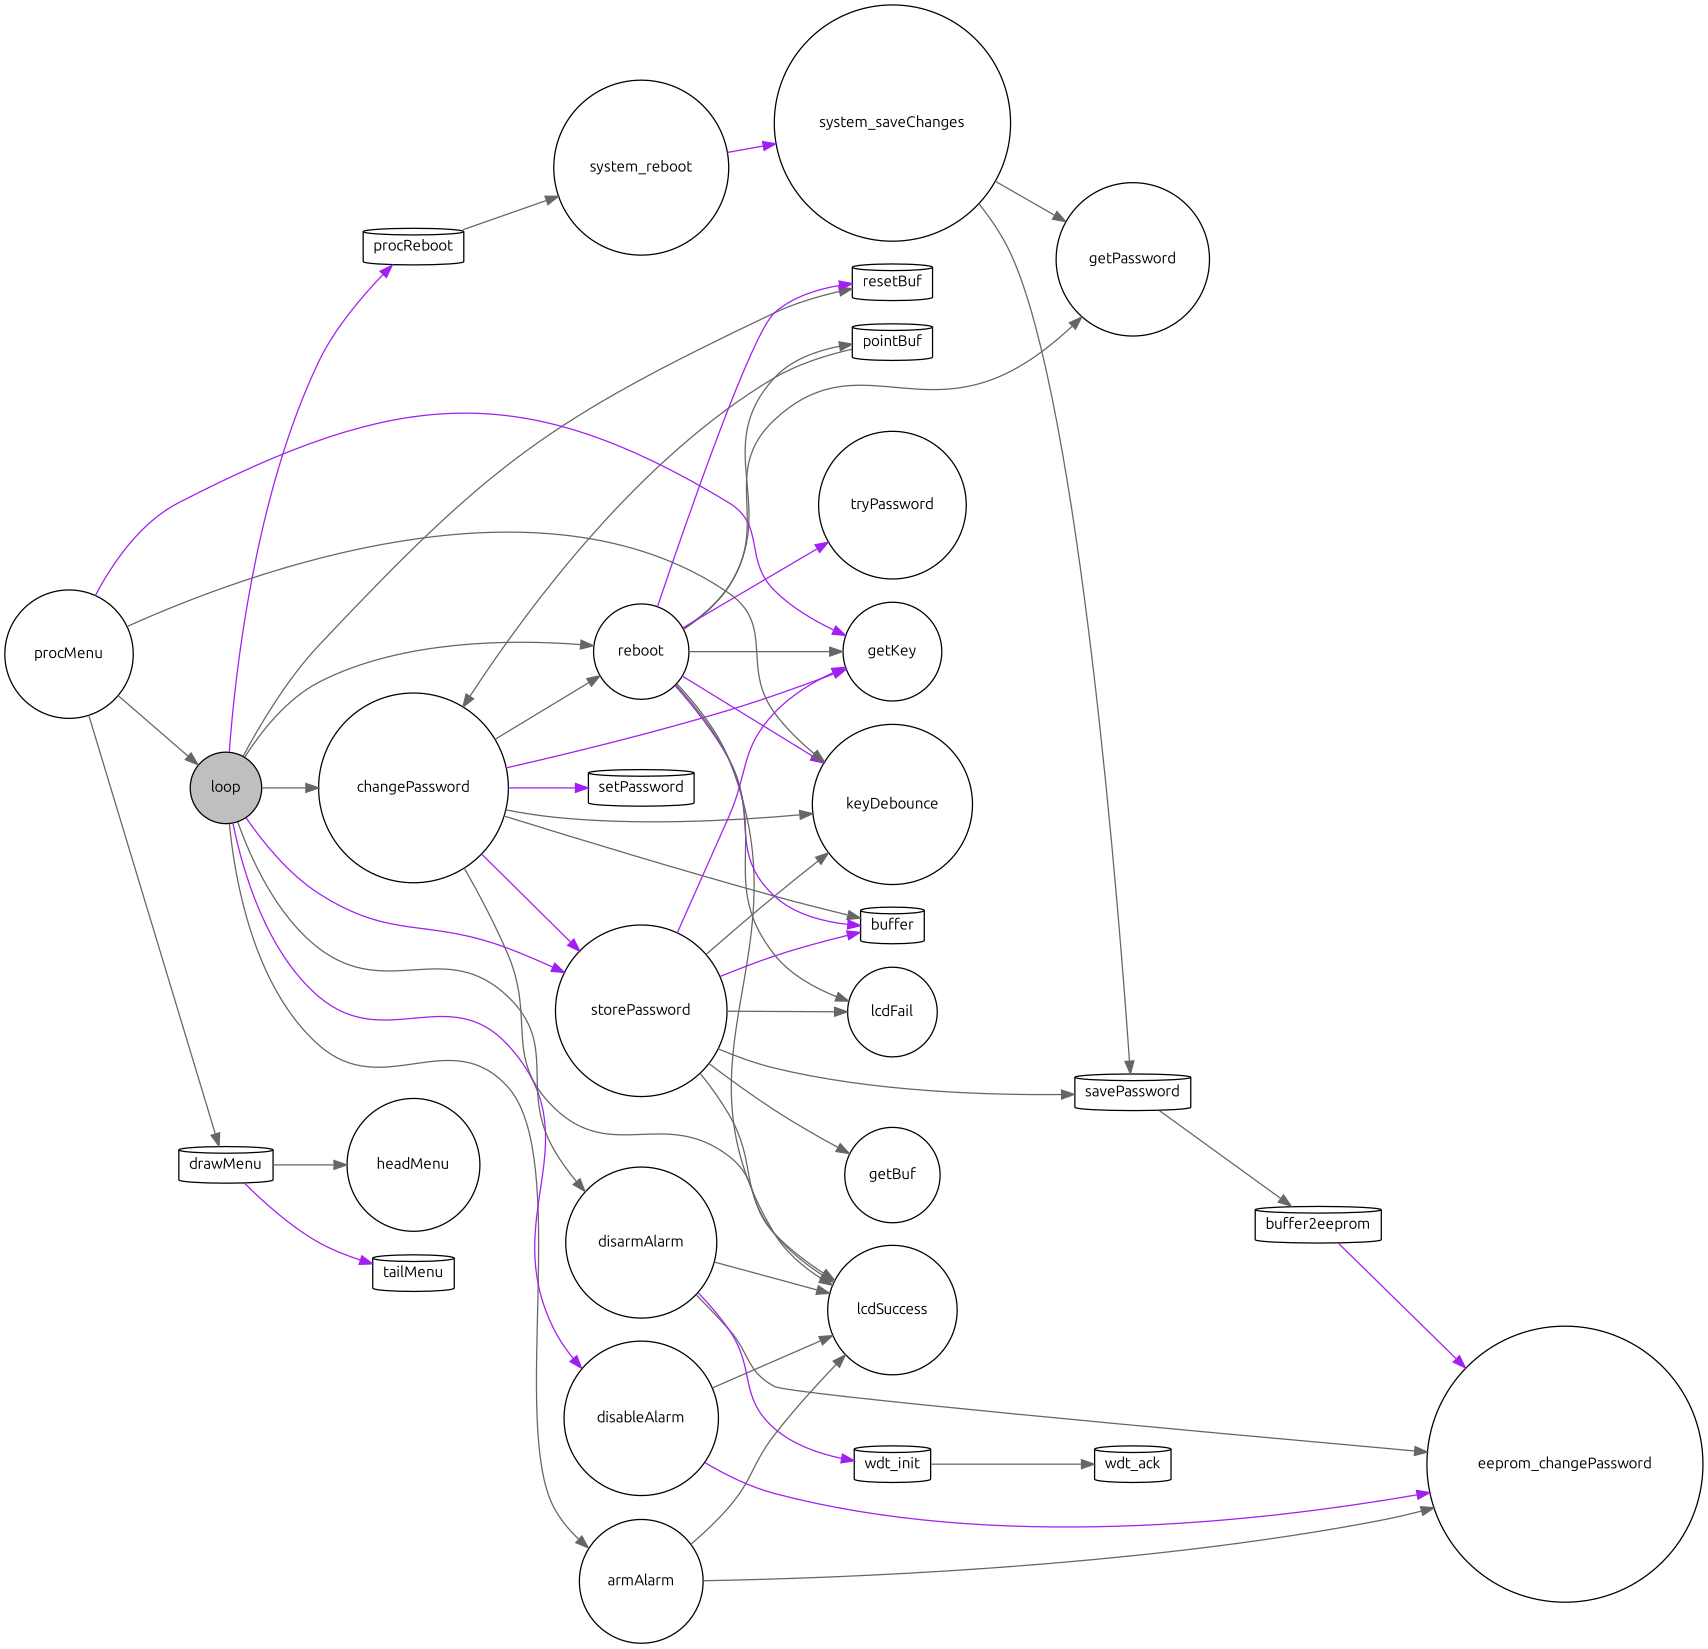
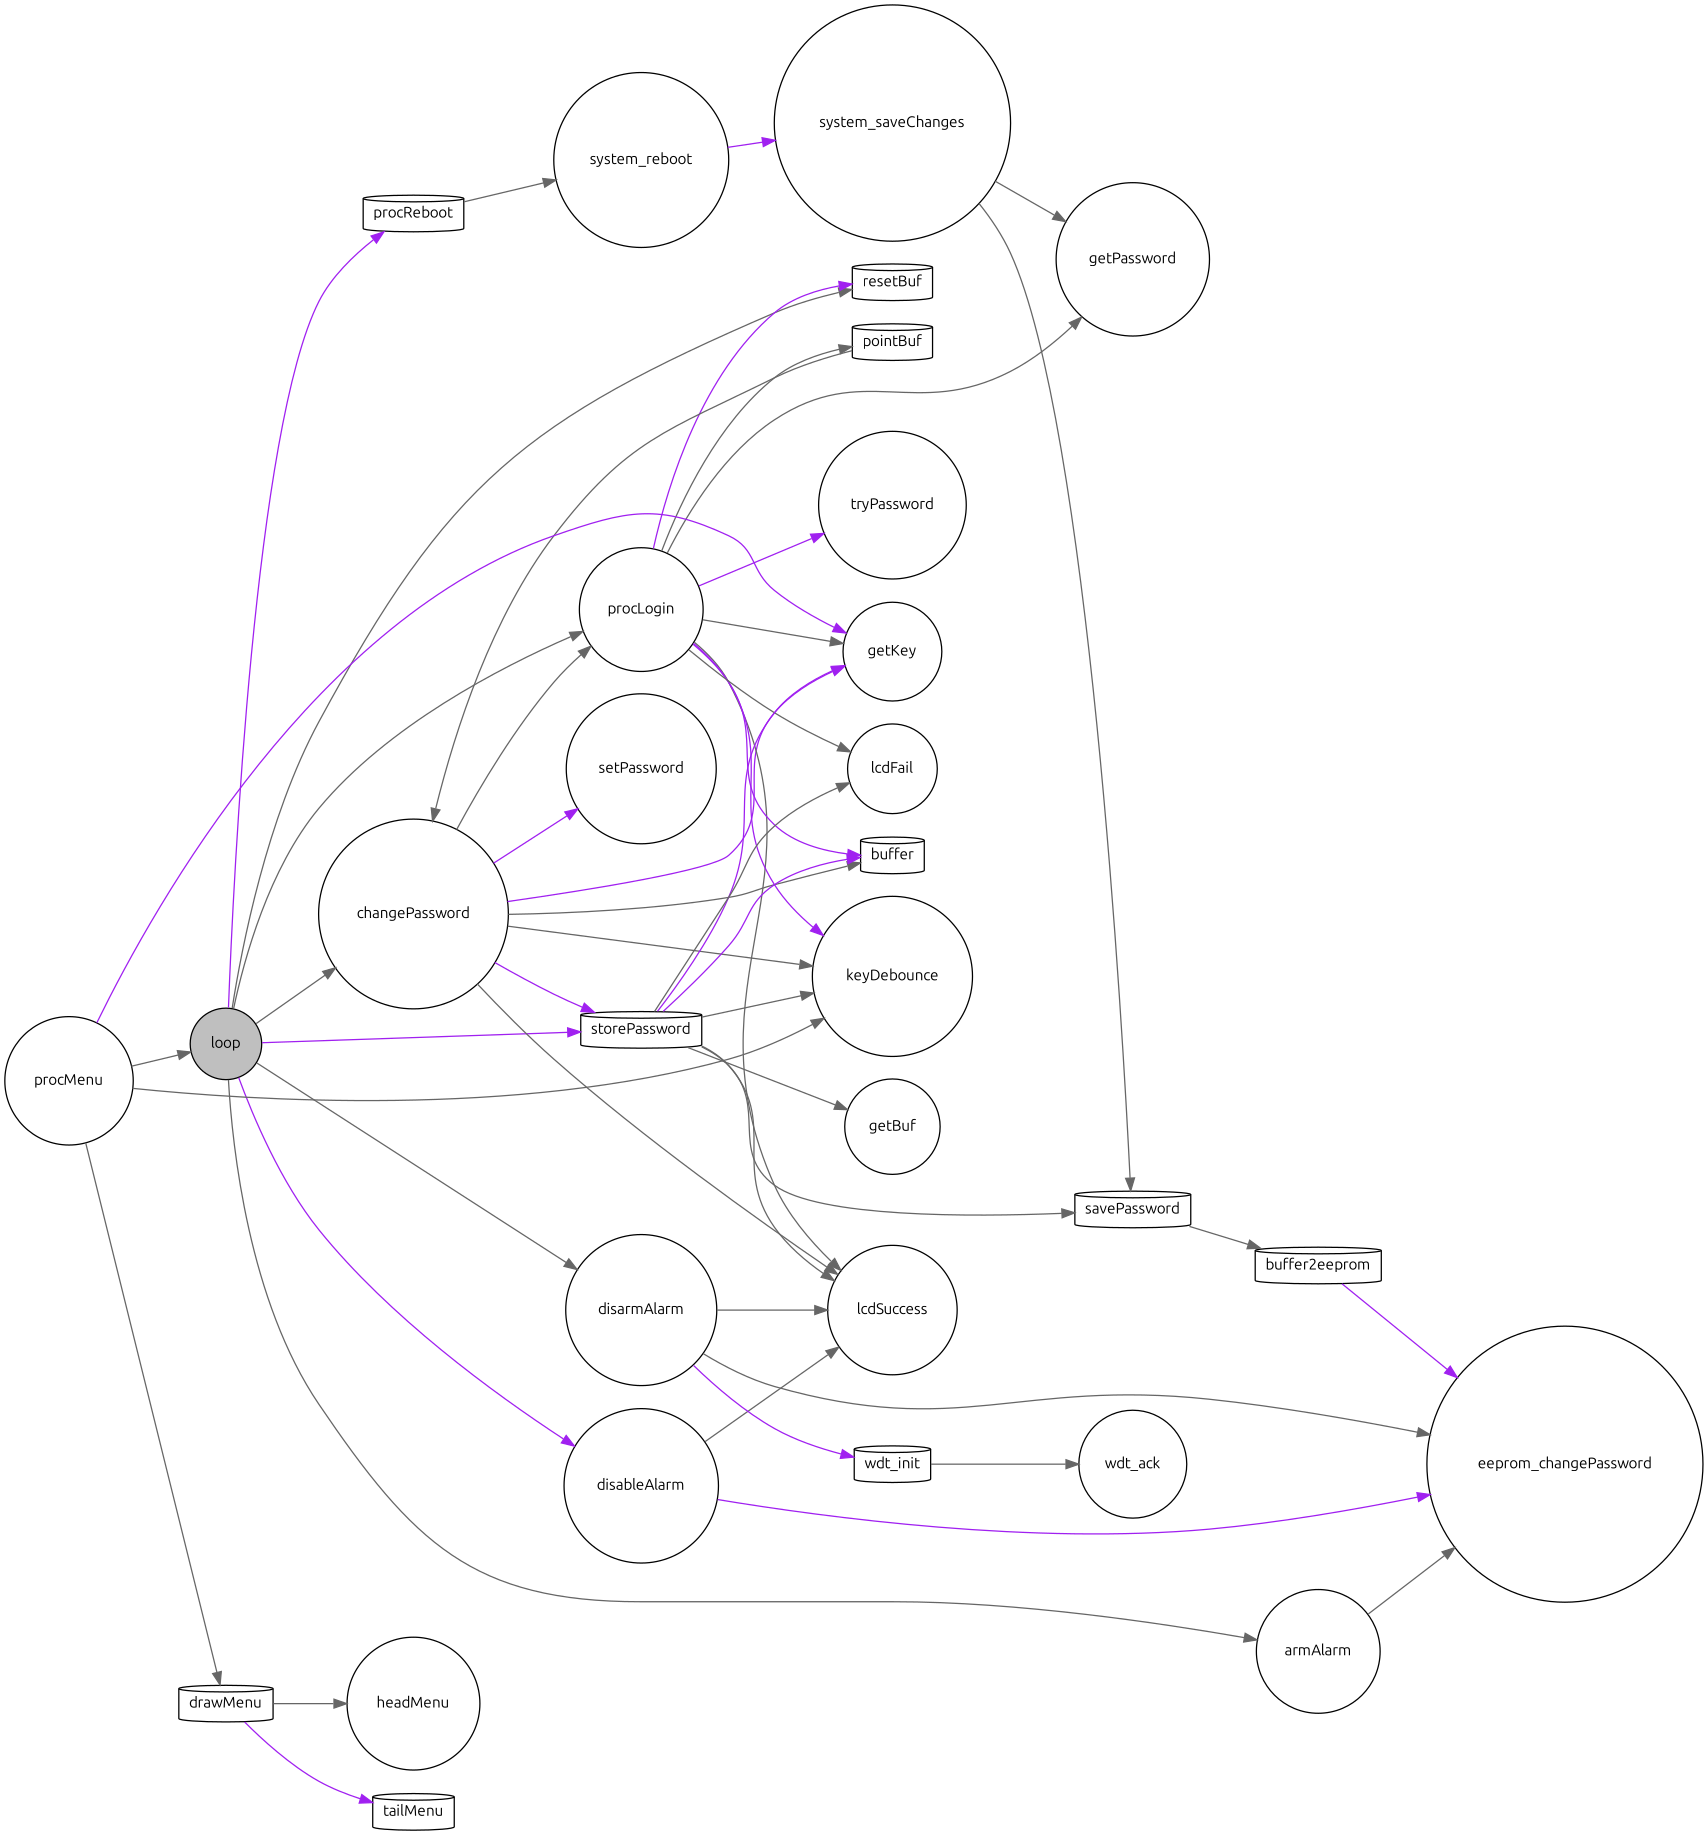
node "reboot": label "reboot" -> "procLogin"
node "setPassword": shape cylinder -> circle
node "storePassword": shape circle -> cylinder
edge "armAlarm" -> "lcdSuccess": removed
node "wdt_ack": shape cylinder -> circle
